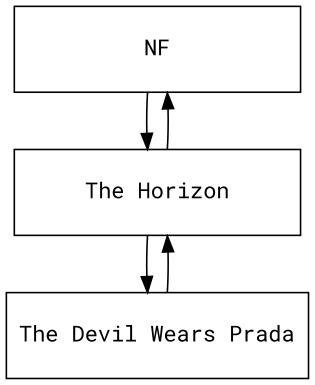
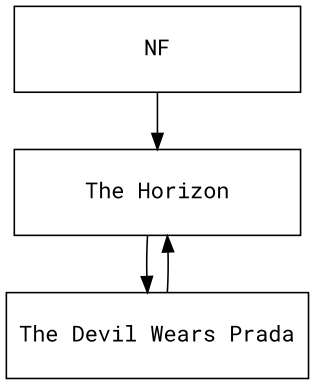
edge "The Horizon" -> "NF": removed
